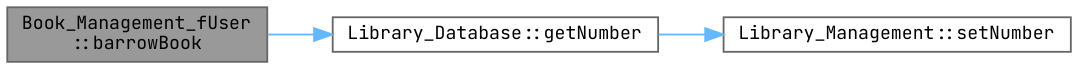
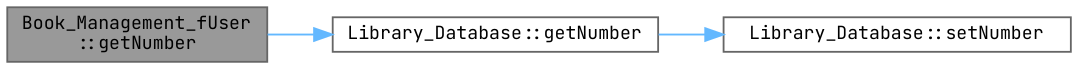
node "Book_Management_fUser ::barrowBook": label "Book_Management_fUser ::barrowBook" -> "Book_Management_fUser ::getNumber"
node "Library_Management::setNumber": label "Library_Management::setNumber" -> "Library_Database::setNumber"
